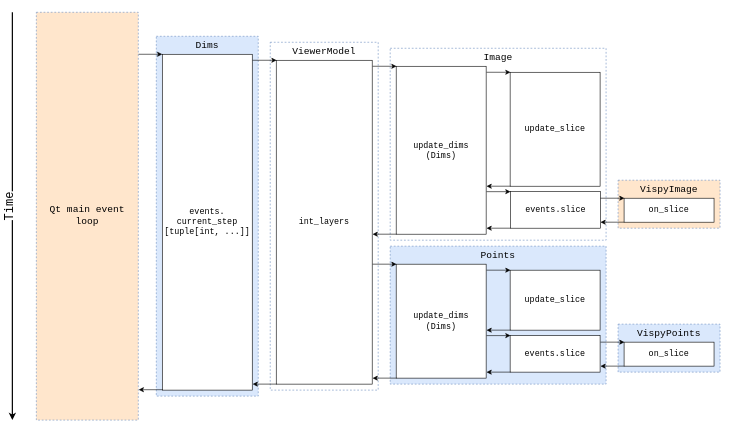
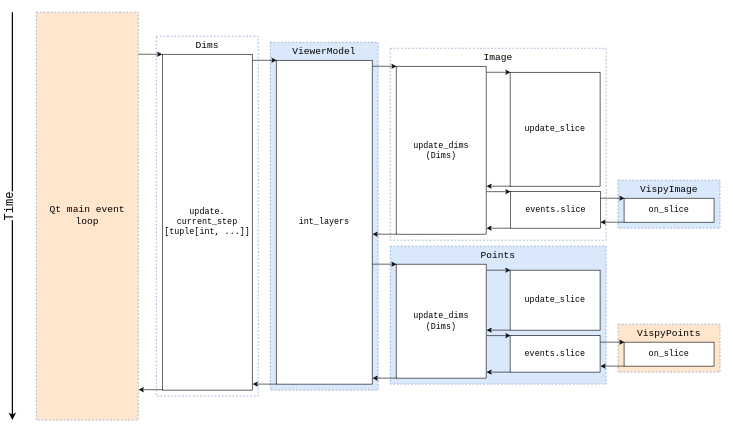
node "Dims": fillcolor #dae8fc -> #ffffff
node "ViewerModel": fillcolor #ffffff -> #dae8fc
node "VispyImage": fillcolor #ffe6cc -> #dae8fc
node "events.current_step[tuple[int, ...]]": label "events.current_step[tuple[int, ...]]" -> "update.current_step[tuple[int, ...]]"
node "VispyPoints": fillcolor #dae8fc -> #ffe6cc
